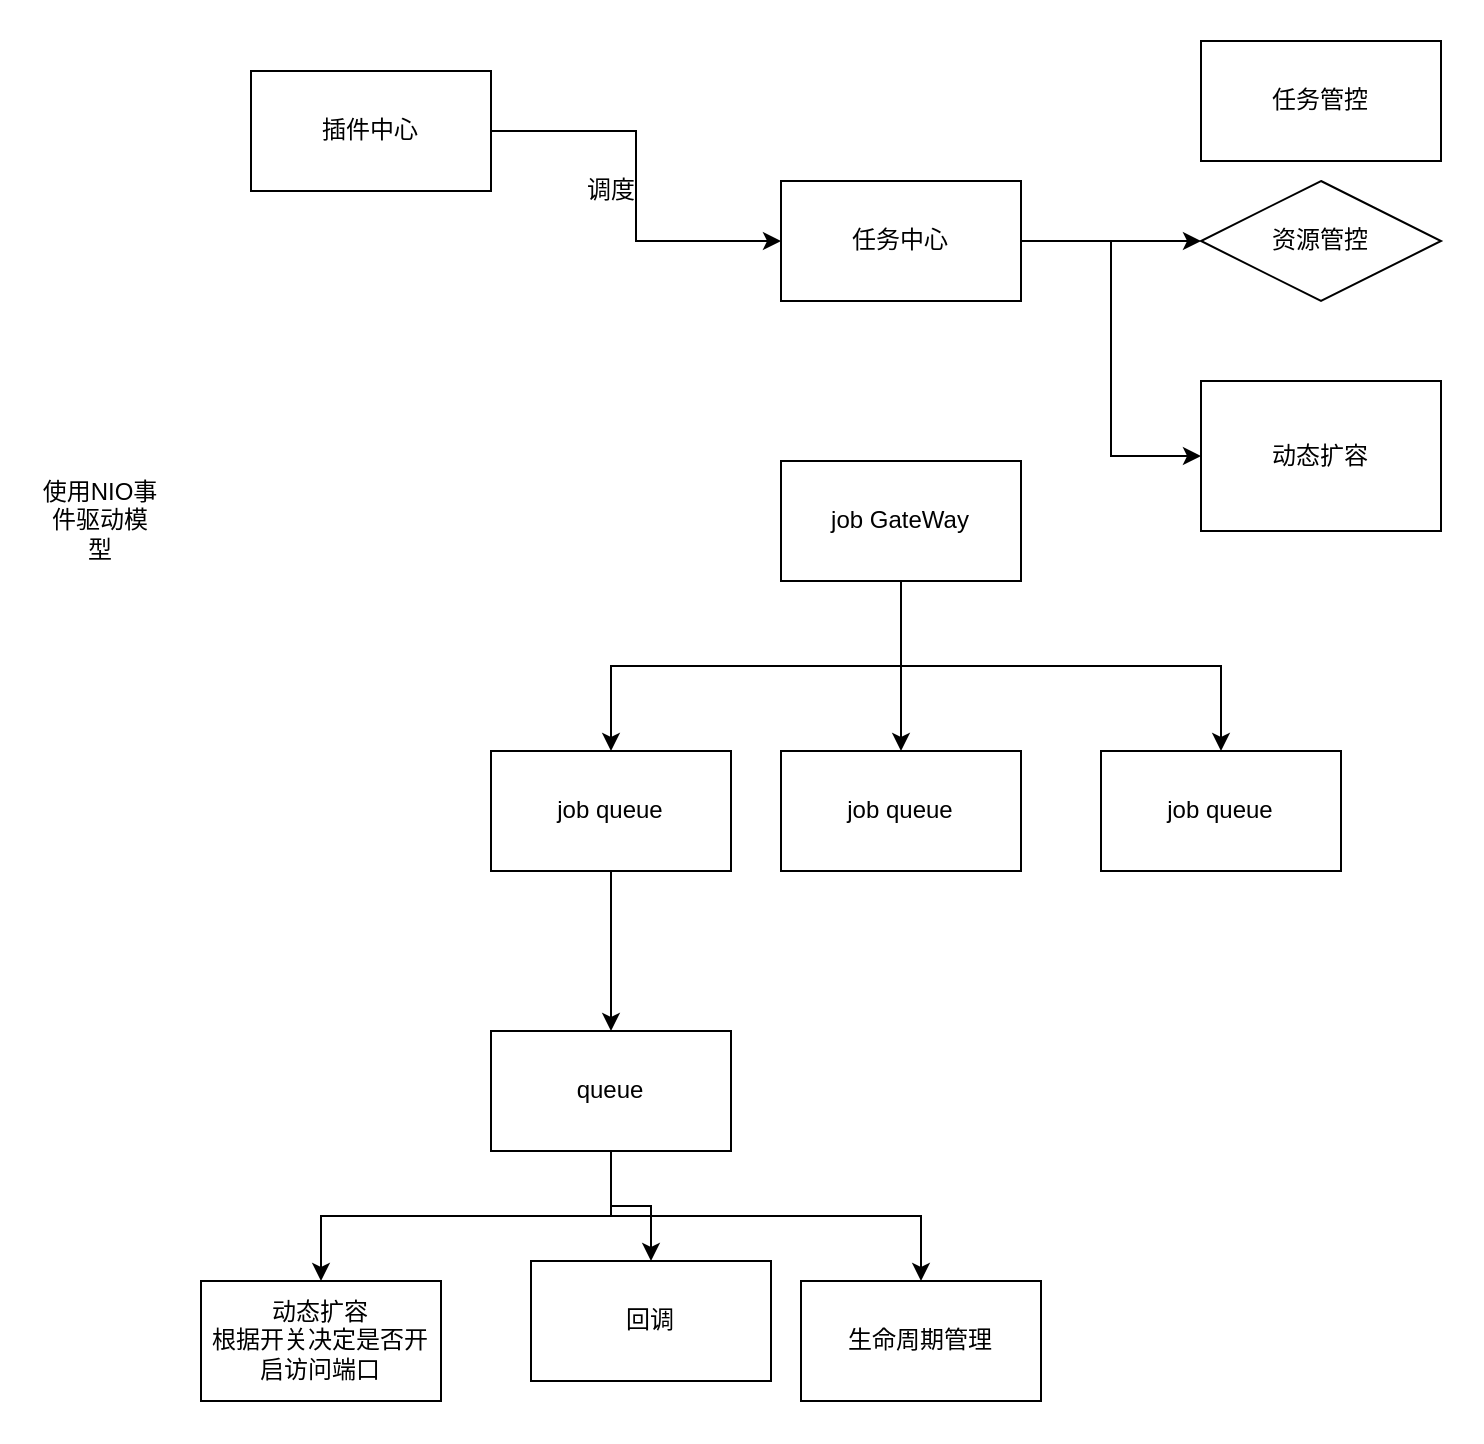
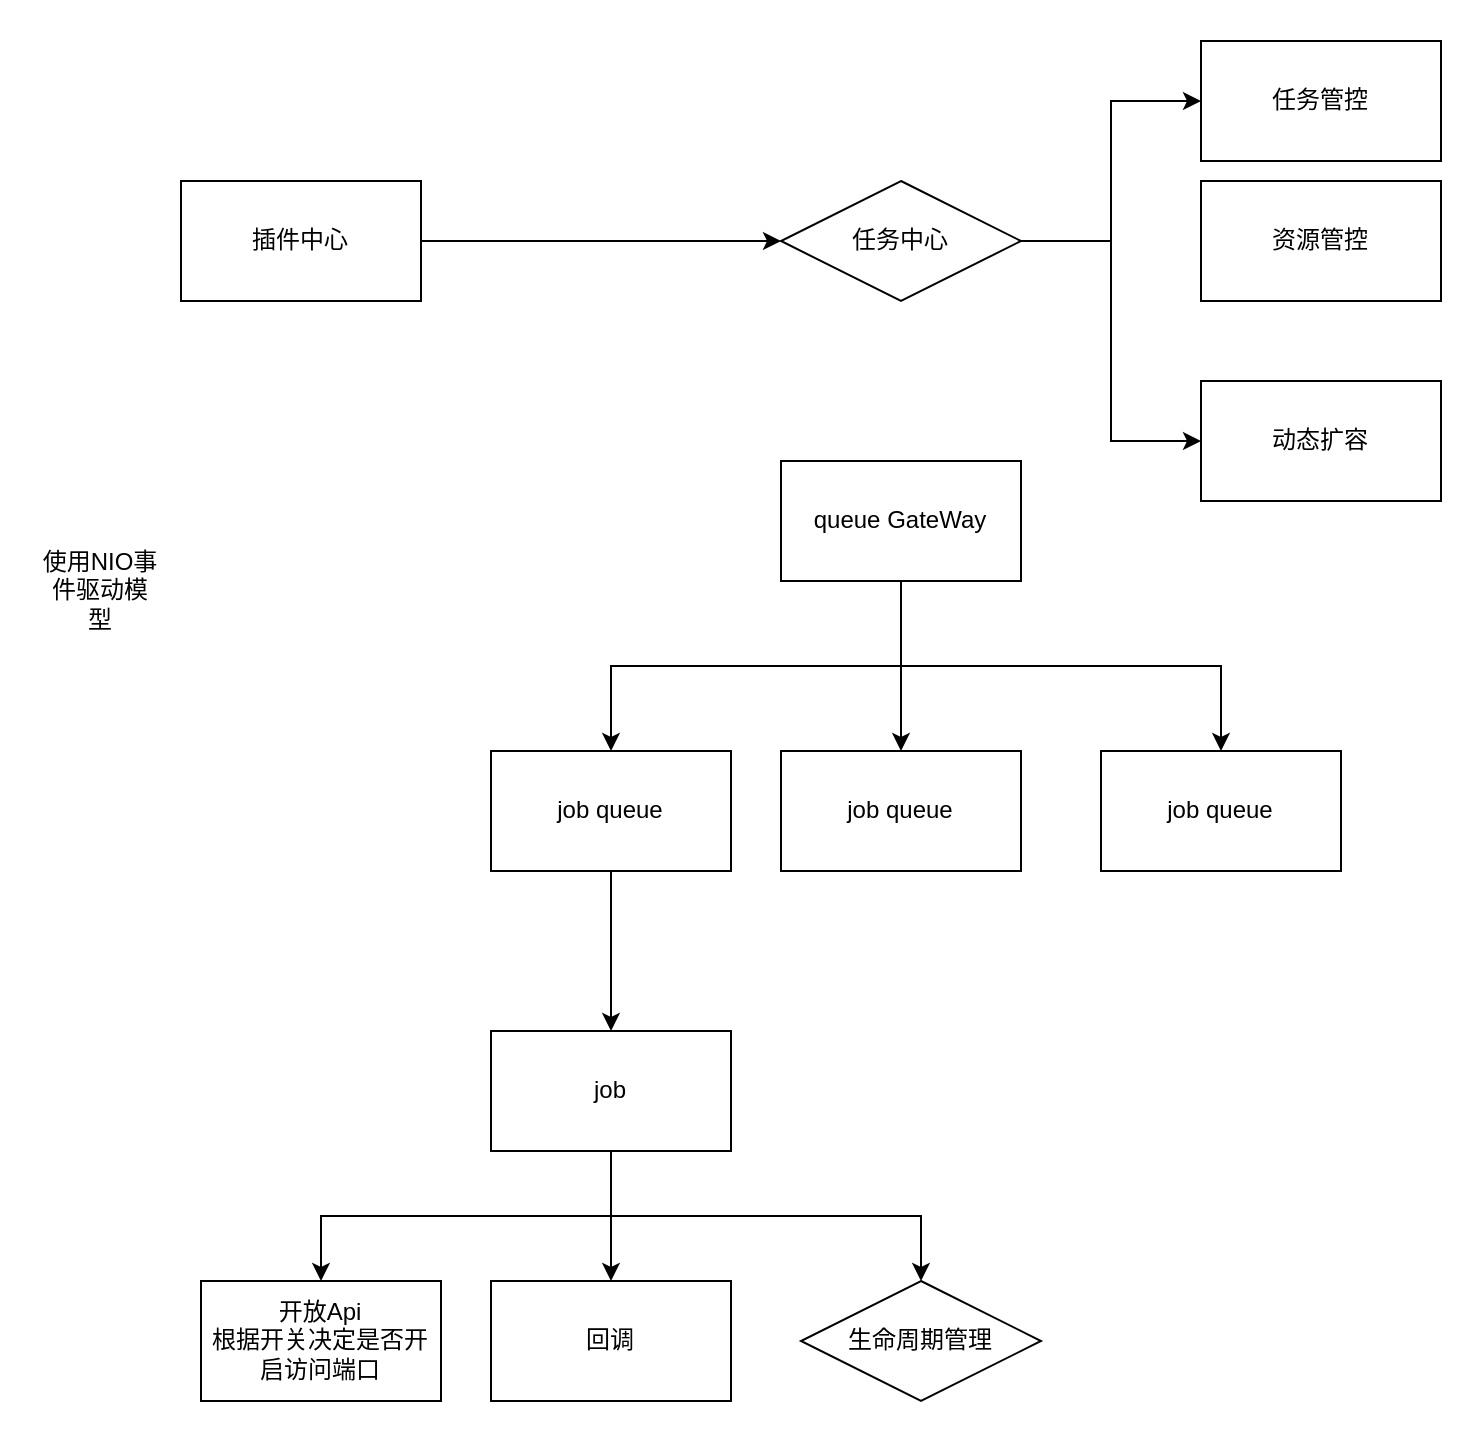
node "插件中心": moved (371, 131) -> (301, 241)
edge "任务中心" -> "任务管控": added
node "调度": removed
node "任务中心": shape rectangle -> diamond
edge "任务中心" -> "资源管控": removed
node "资源管控": shape diamond -> rectangle
node "动态扩容": size 240x150 -> 240x120
node "使用NIO事件驱动模型": moved (101, 521) -> (101, 591)
node "job GateWay": label "job GateWay" -> "queue GateWay"
node "queue": label "queue" -> "job"
node "回调": moved (651, 1321) -> (611, 1341)
node "动态扩容 根据开关决定是否开启访问端口": label "动态扩容 根据开关决定是否开启访问端口" -> "开放Api 根据开关决定是否开启访问端口"
node "生命周期管理": shape rectangle -> diamond
